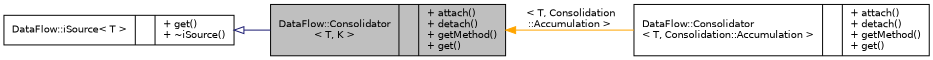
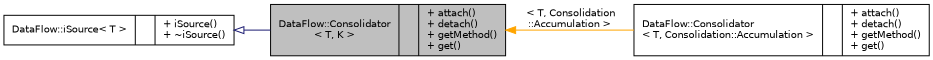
node "DataFlow::iSource< T >": text "+ get()" -> "+ iSource()"
